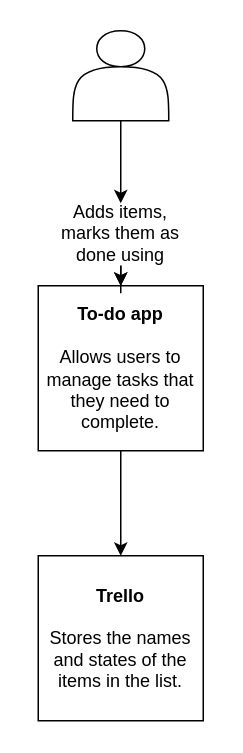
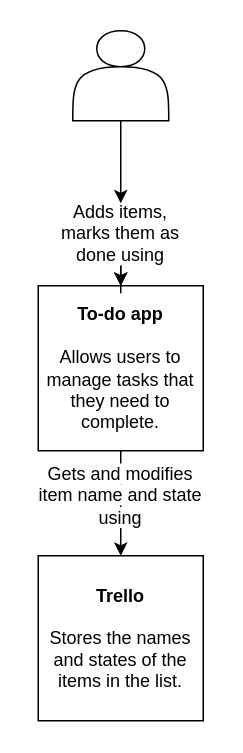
node "Gets and modifies item name and state using": added
